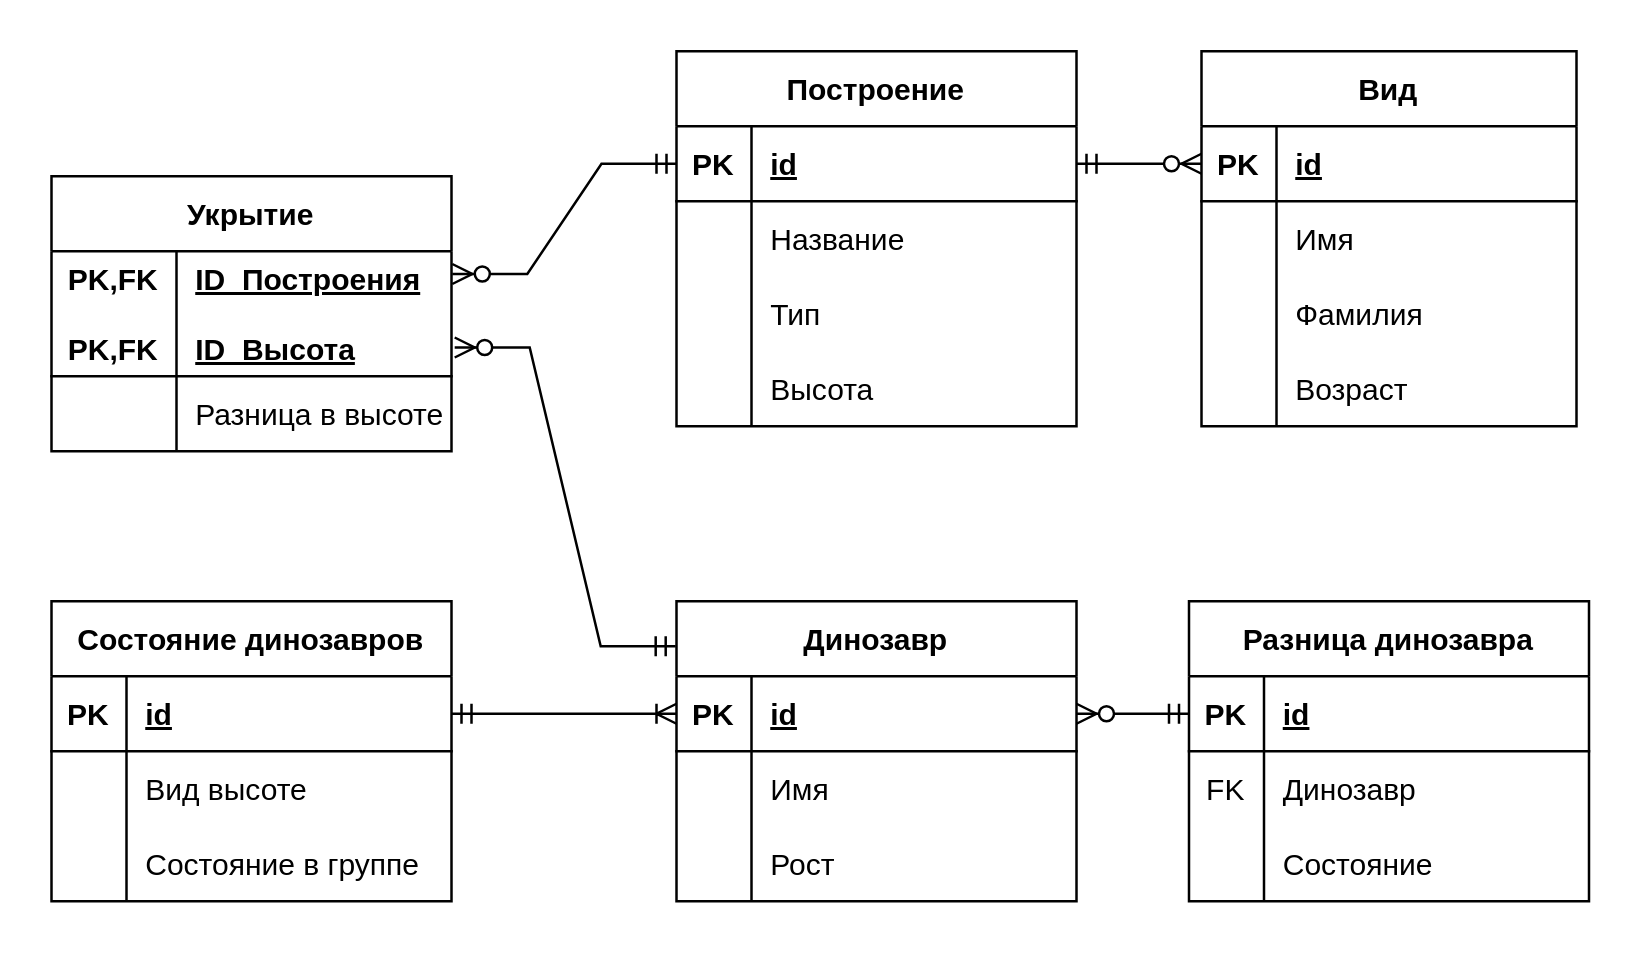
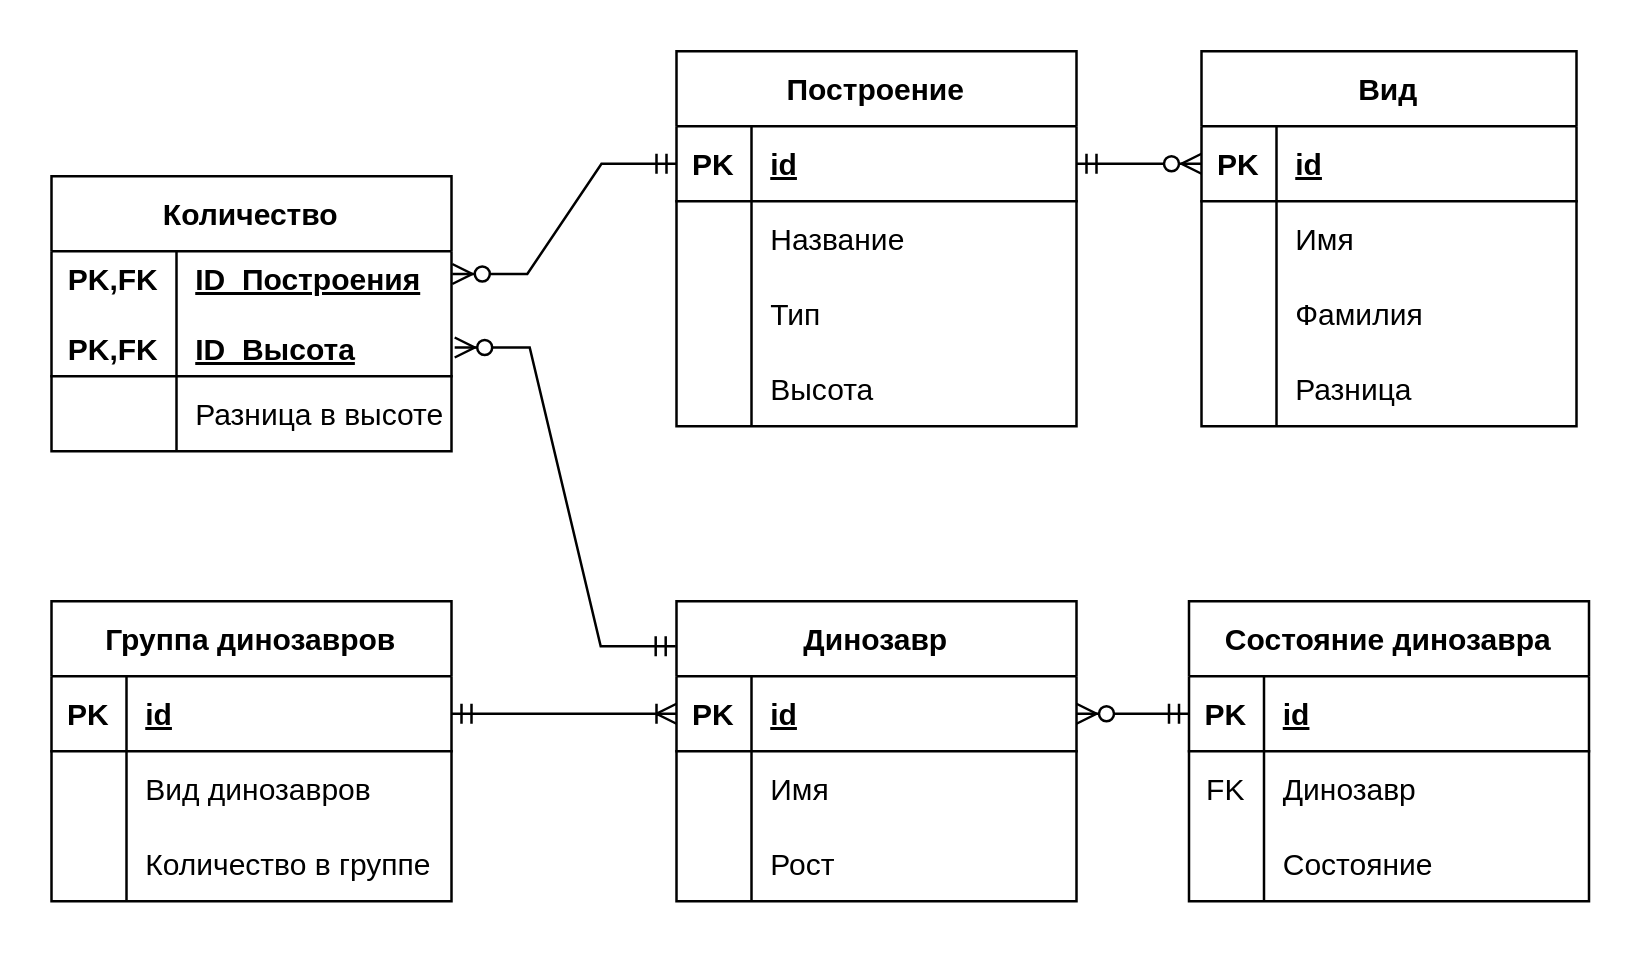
node "Укрытие": label "Укрытие" -> "Количество"
node "Возраст": label "Возраст" -> "Разница"
node "Состояние динозавров": label "Состояние динозавров" -> "Группа динозавров"
node "Разница динозавра": label "Разница динозавра" -> "Состояние динозавра"
node "Вид высоте": label "Вид высоте" -> "Вид динозавров"
node "Состояние в группе": label "Состояние в группе" -> "Количество в группе"
